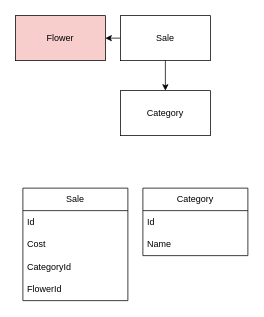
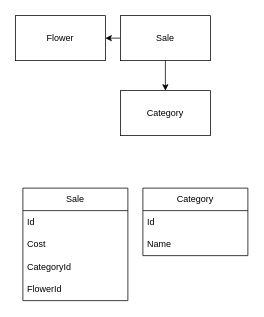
node "Flower": fillcolor #f8cecc -> #ffffff
